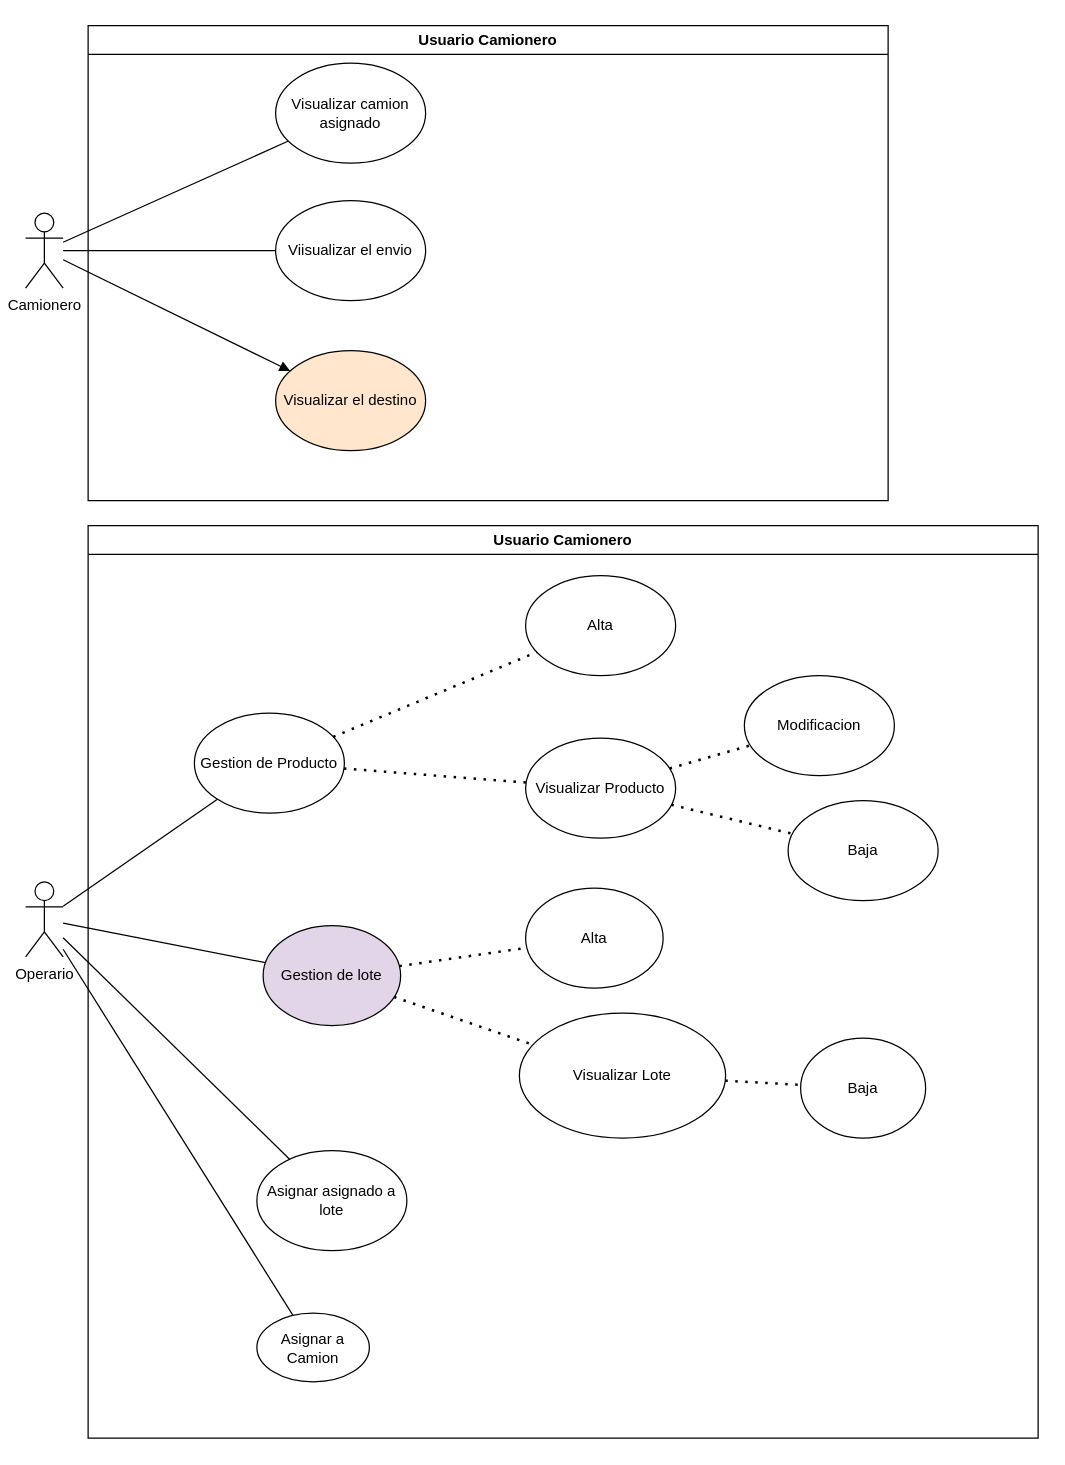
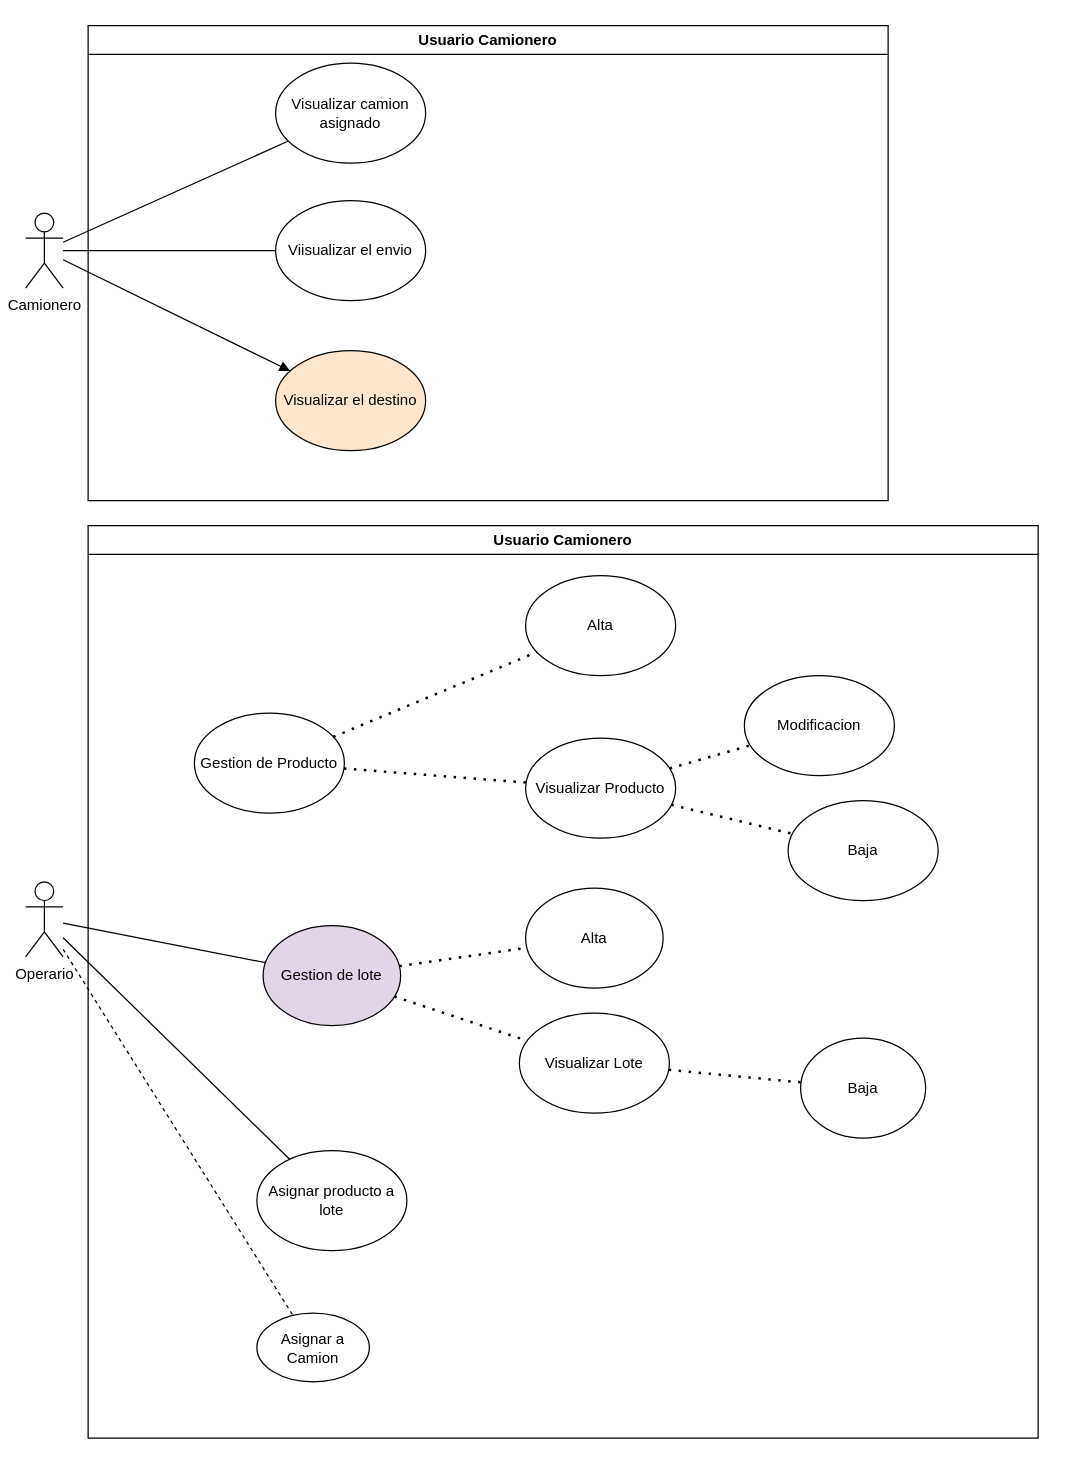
edge "Gestion de Producto" -- "Operario": removed
node "Visualizar Lote": size 206x125 -> 150x100
edge "Operario" -- "Asignar a Camion": style solid -> dashed
node "Asignar asignado a lote": label "Asignar asignado a lote" -> "Asignar producto a lote"
